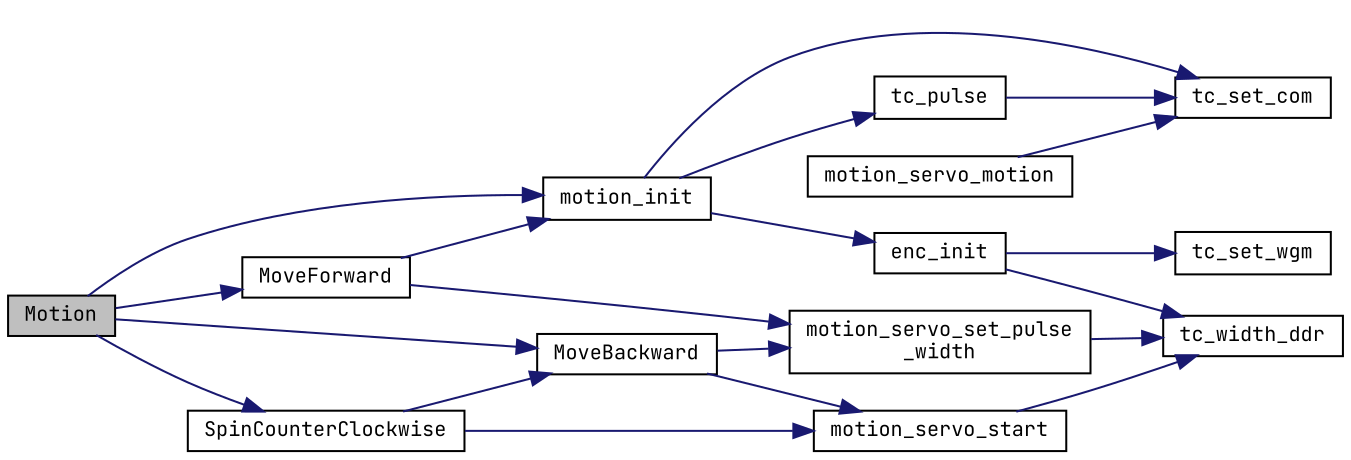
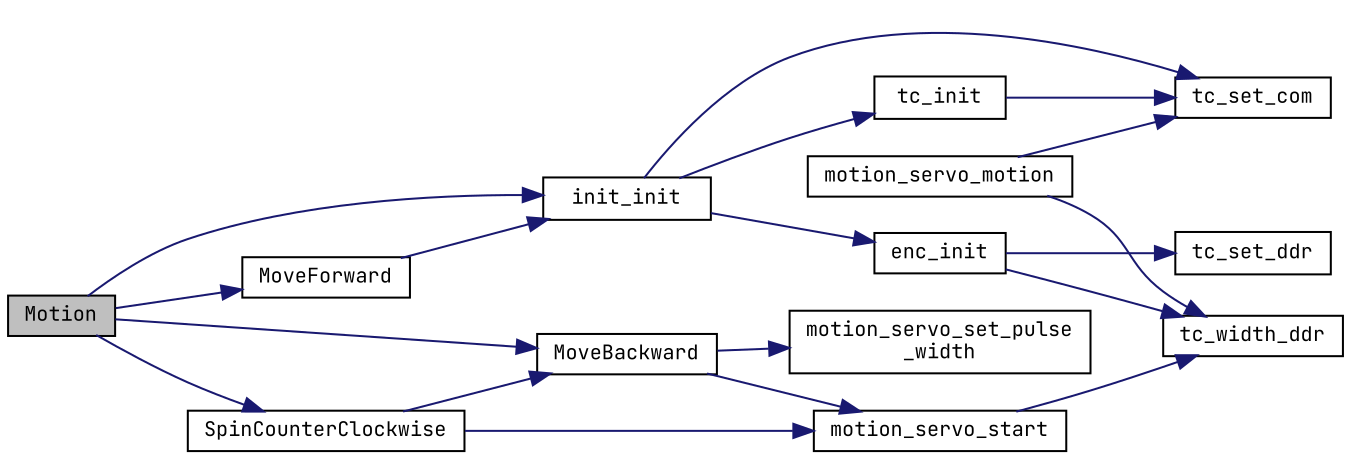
node "tc_pulse": label "tc_pulse" -> "tc_init"
node "motion_init": label "motion_init" -> "init_init"
node "tc_set_wgm": label "tc_set_wgm" -> "tc_set_ddr"
edge "MoveForward" -> "motion_servo_set_pulse _width": removed
edge "motion_servo_set_pulse _width" -> "tc_width_ddr": now "motion_servo_motion" -> "tc_width_ddr"
